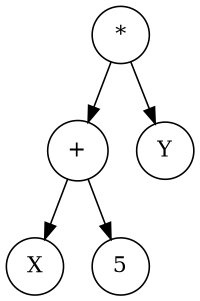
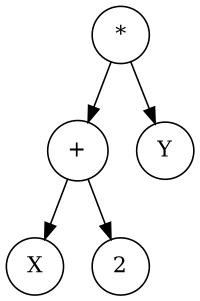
node "5": label "5" -> "2"
